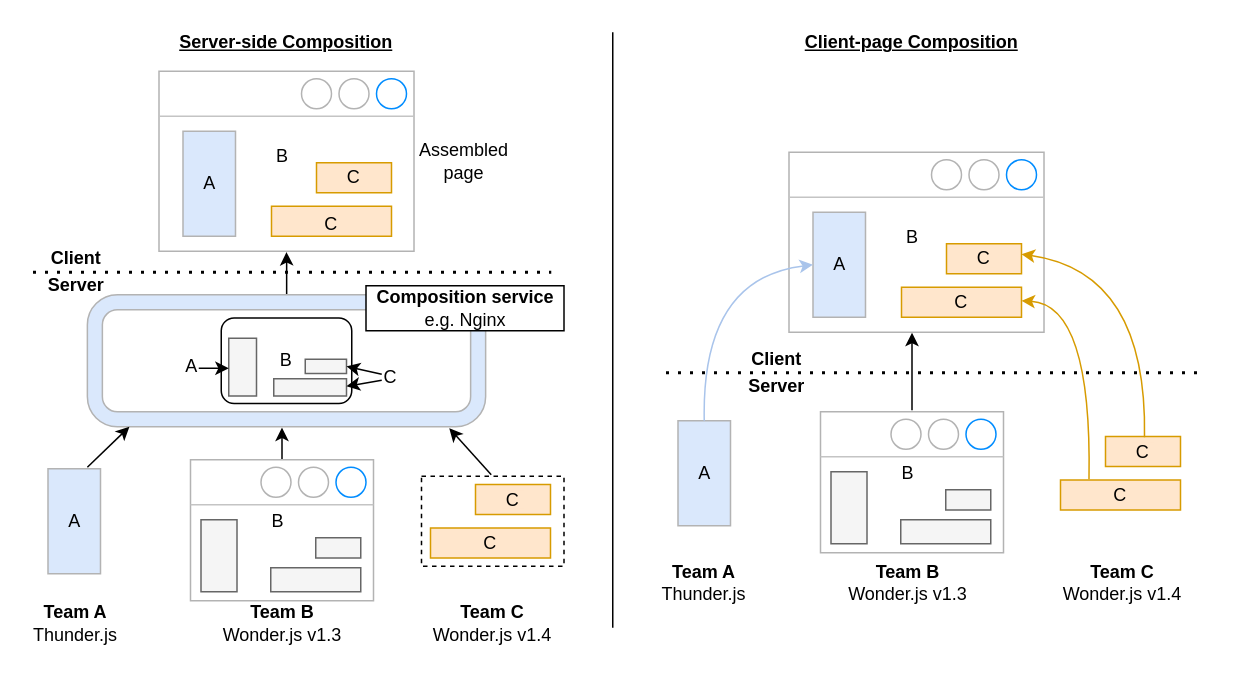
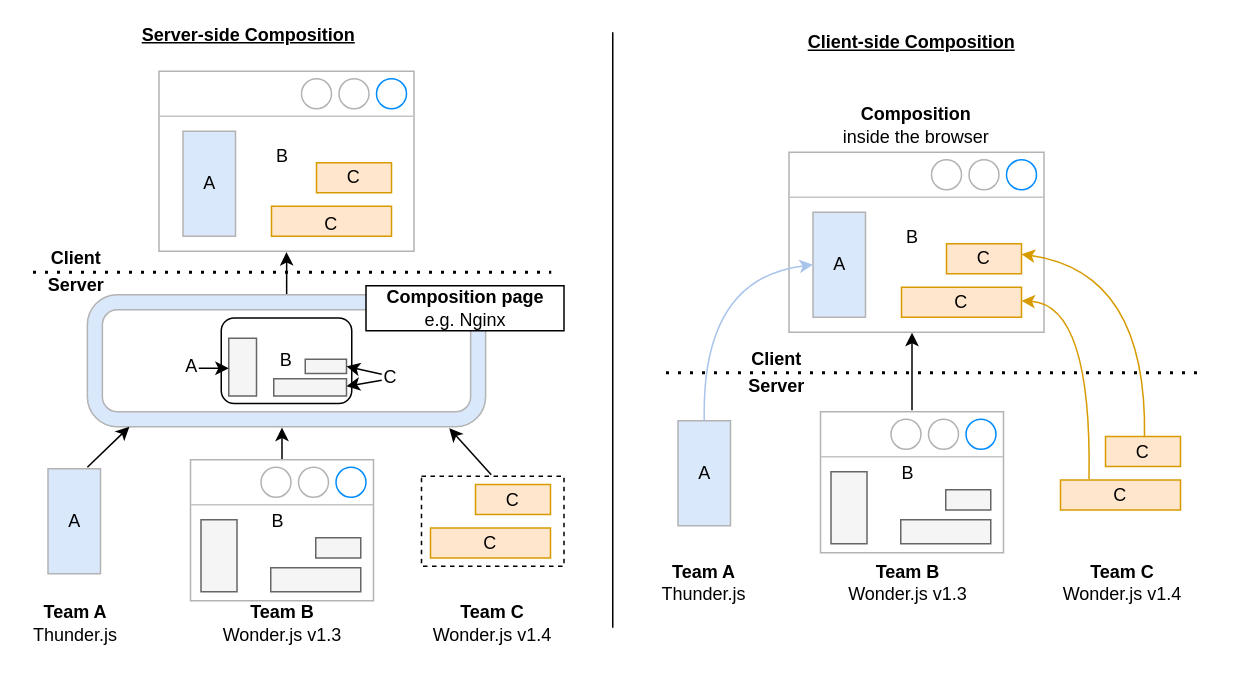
node "Server-side Composition": moved (287, 43) -> (249, 35)
node "Client-page Composition": label "Client-page Composition" -> "Client-side Composition"
node "Composition inside the browser": added
node "Assembled page": removed
node "Composition service e.g. Nginx": label "Composition service e.g. Nginx" -> "Composition page e.g. Nginx"
